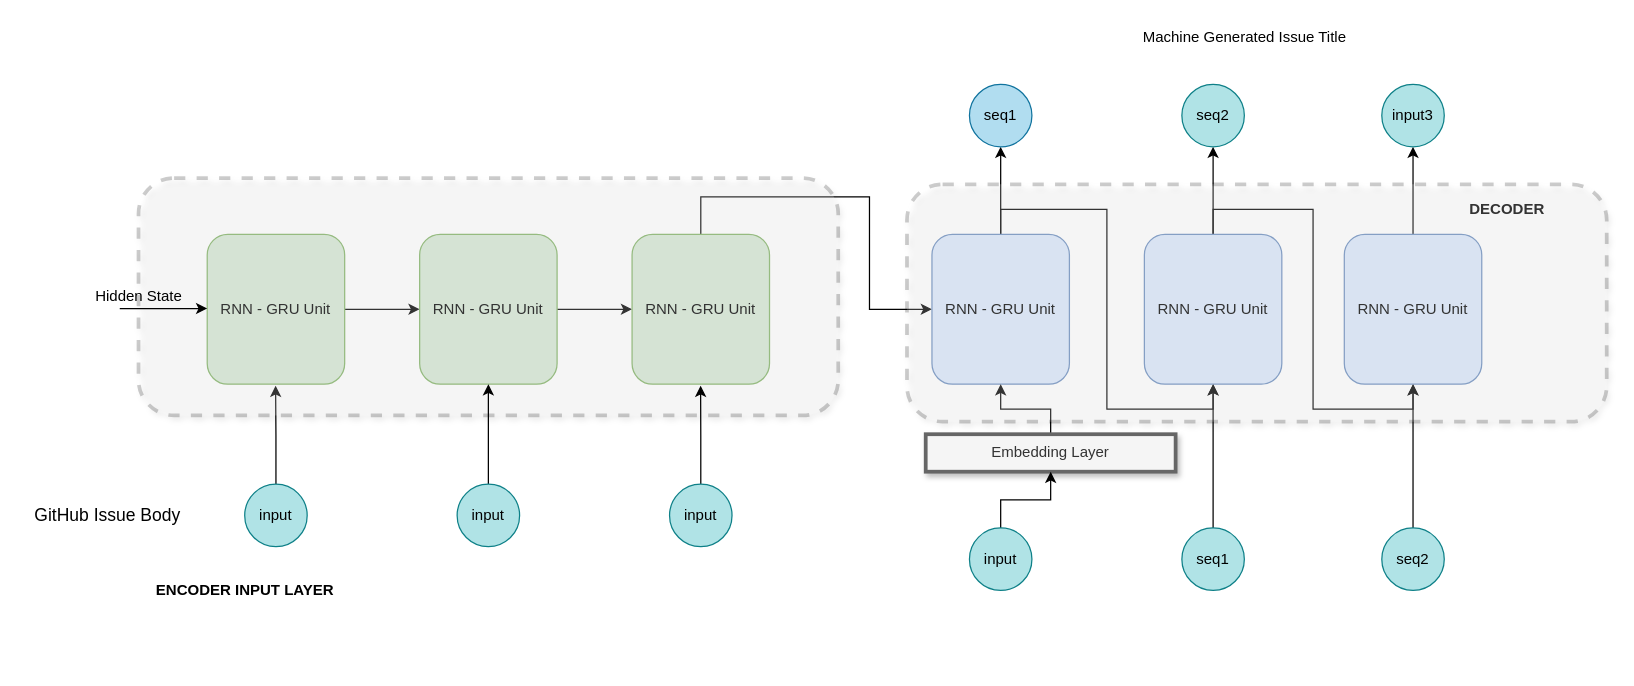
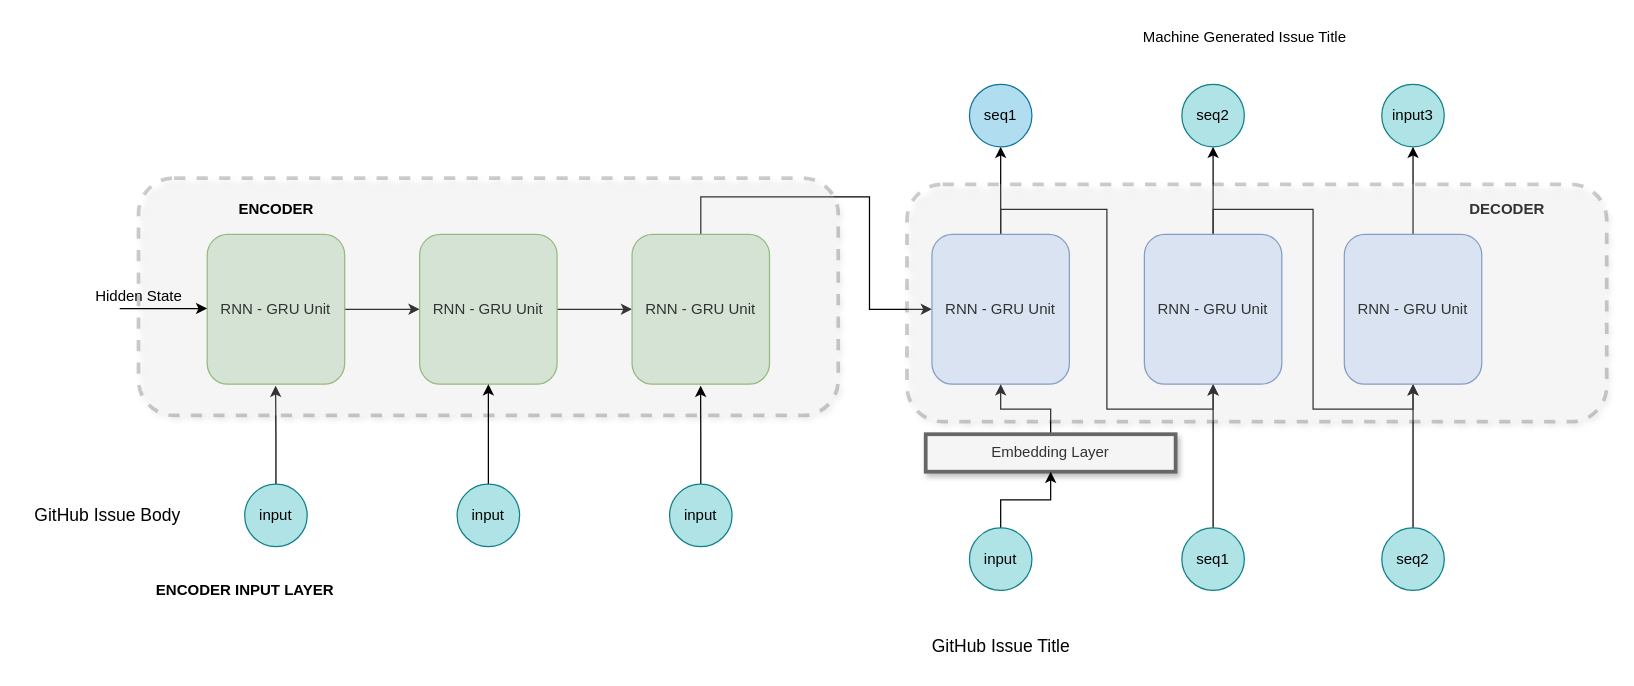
node "ENCODER": added
node "GitHub Issue Title": added
